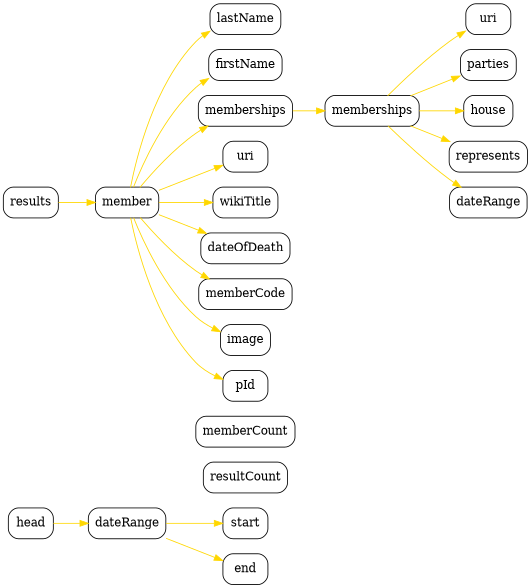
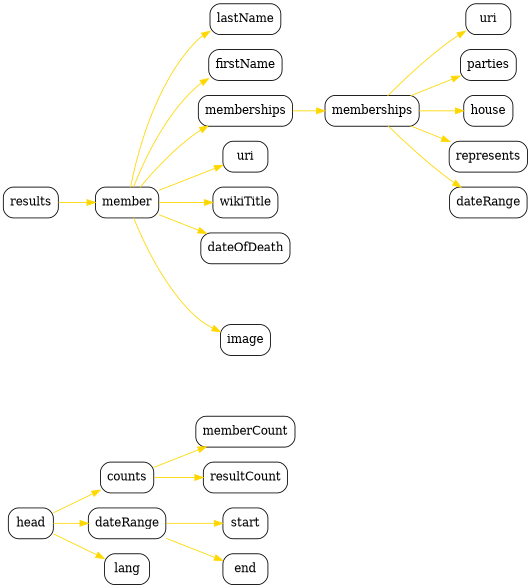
node "memberCode": removed
node "pId": removed
node "counts": added
node "lang": added
